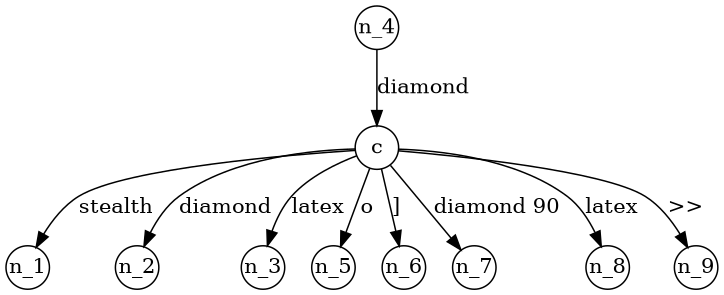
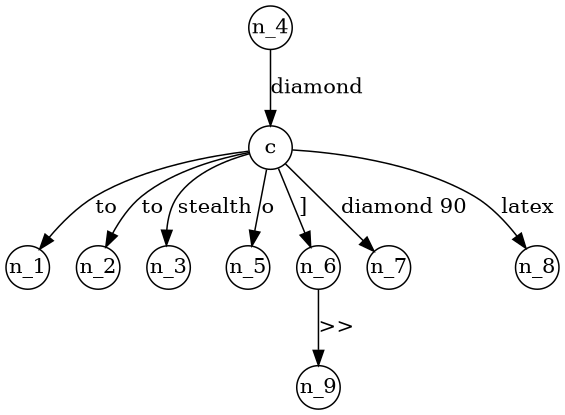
edge "c" -> "n_9": now "n_6" -> "n_9"
edge "c" -> "n_1": label "stealth" -> "to"
edge "c" -> "n_2": label "diamond" -> "to"
edge "c" -> "n_3": label "latex" -> "stealth"
